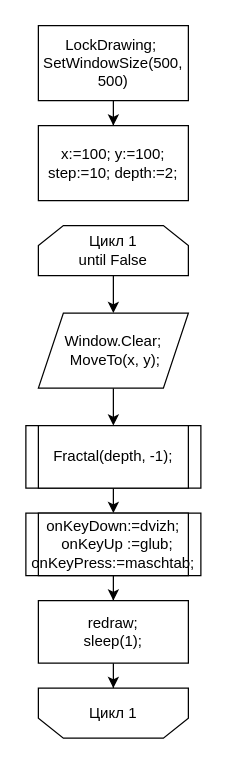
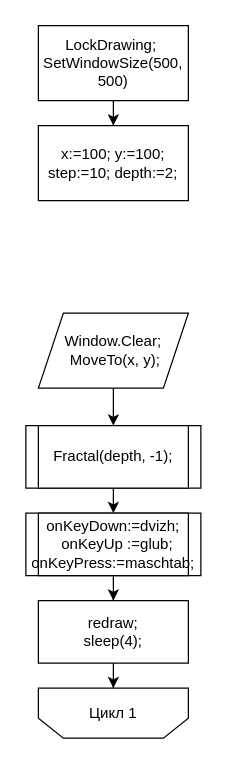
node "Цикл 1 until False": removed
edge "Цикл 1 until False" -> "Window.Clear; MoveTo(x, y);": removed
node "redraw; sleep(1);": label "redraw; sleep(1);" -> "redraw; sleep(4);"
